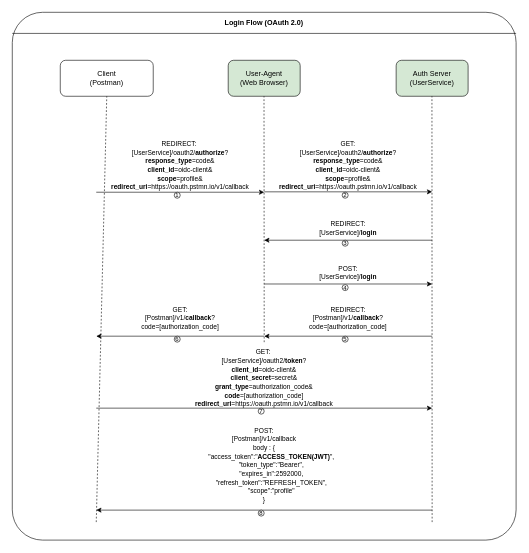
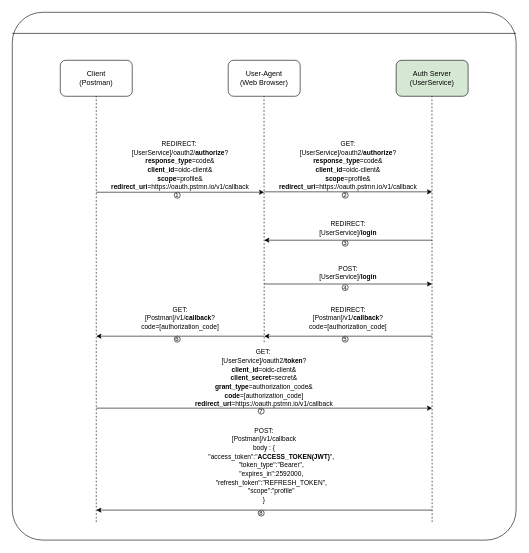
node "Login Flow (OAuth 2.0)": removed
node "Client (Postman)": size 93x36 -> 72x36
node "User-Agent (Web Browser)": fillcolor #d5e8d4 -> #ffffff
